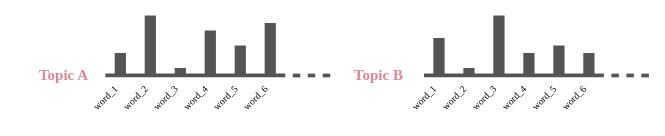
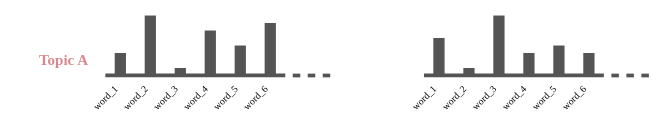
node "Topic A": moved (72, 72) -> (72, 57)
node "Topic B": removed
